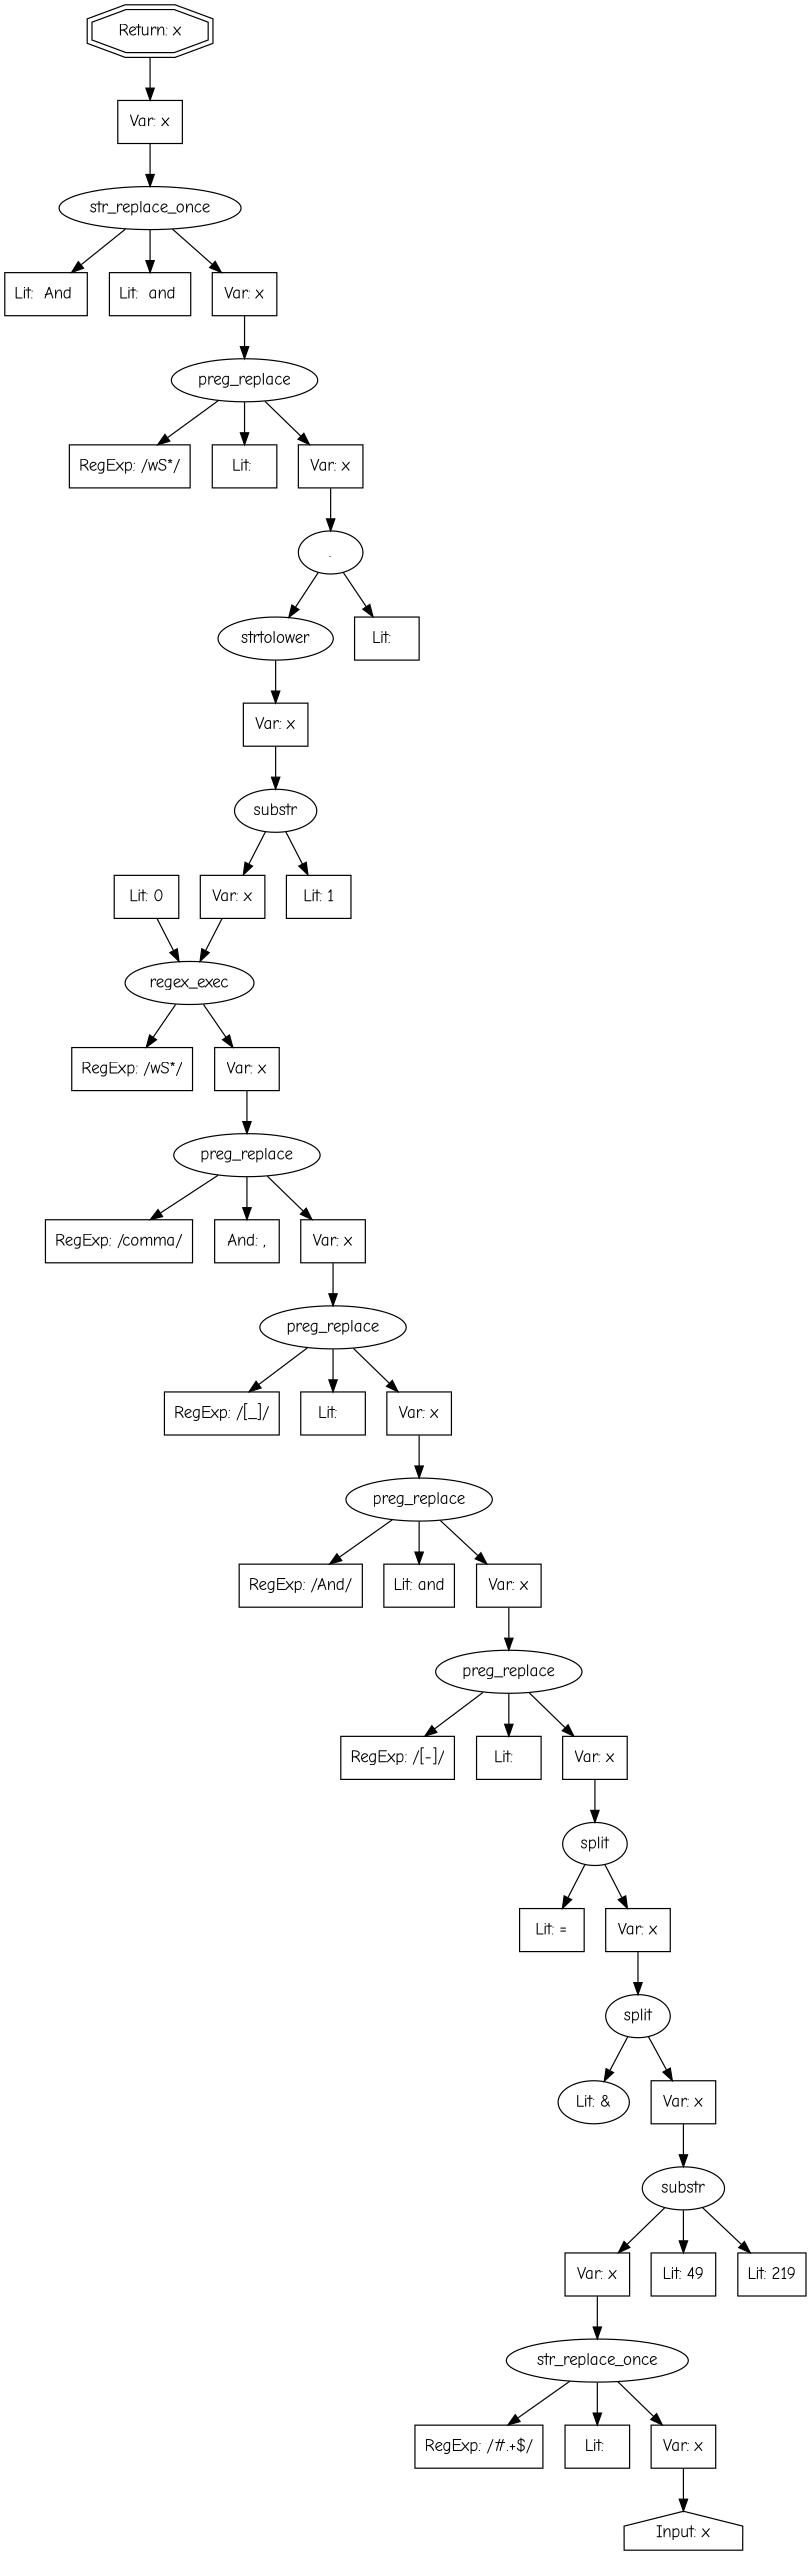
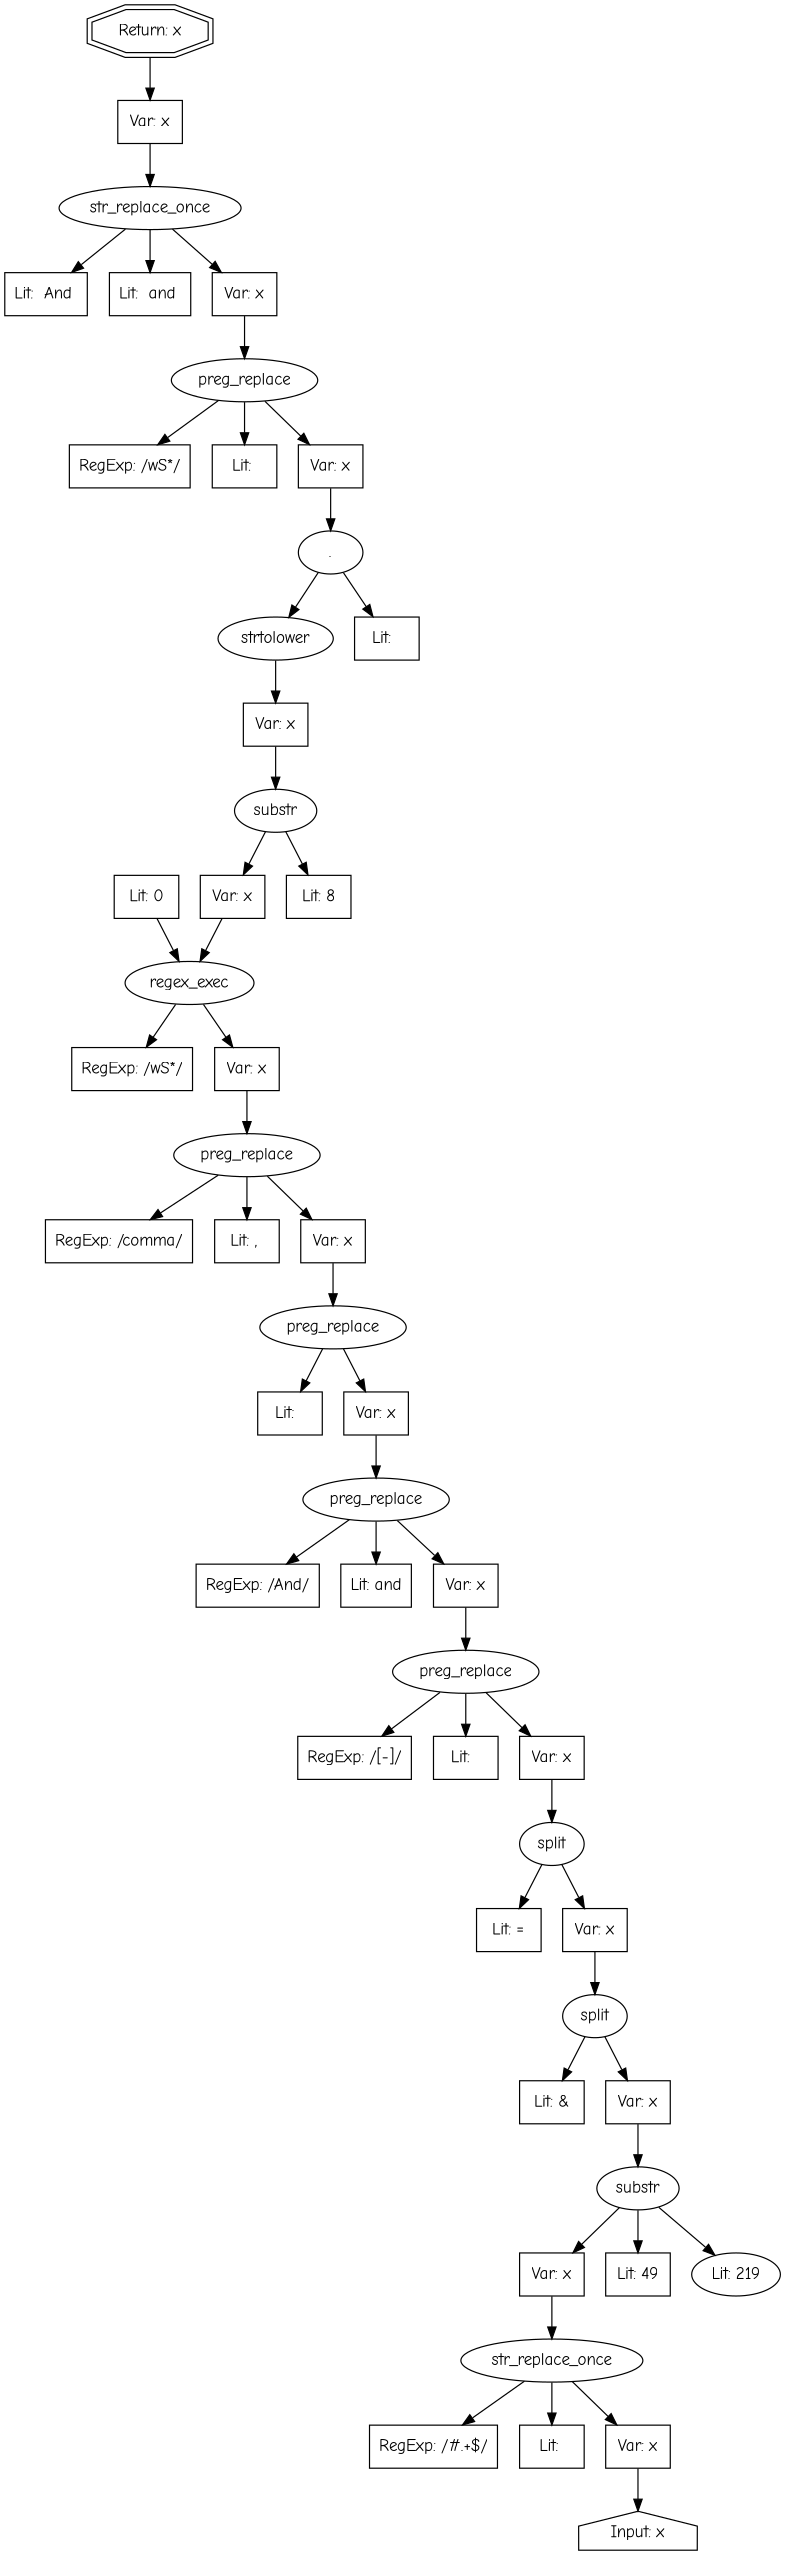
node "Lit: 1": label "Lit: 1" -> "Lit: 8"
node "And: ,": label "And: ," -> "Lit: ,"
node "RegExp: /[_]/": removed
node "Lit: &": shape ellipse -> box
node "Lit: 219": shape box -> ellipse
